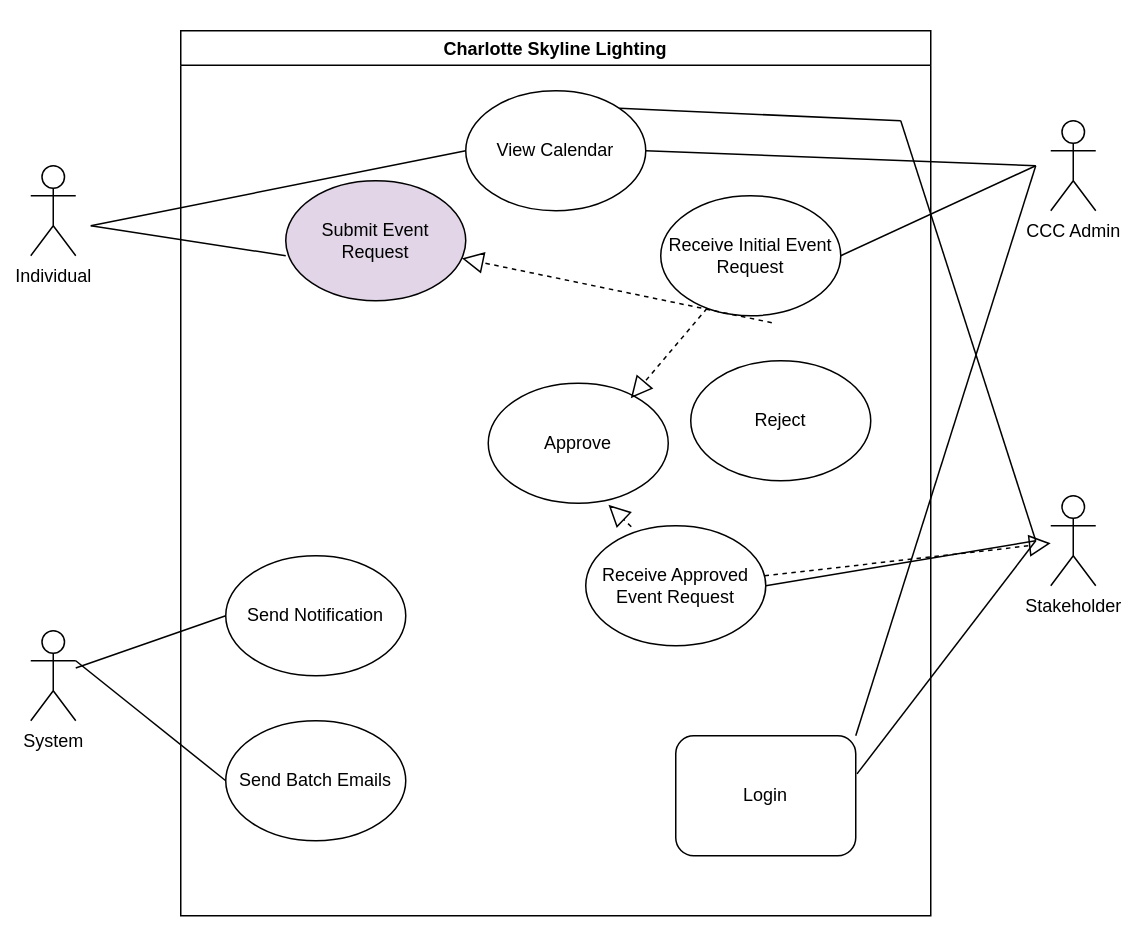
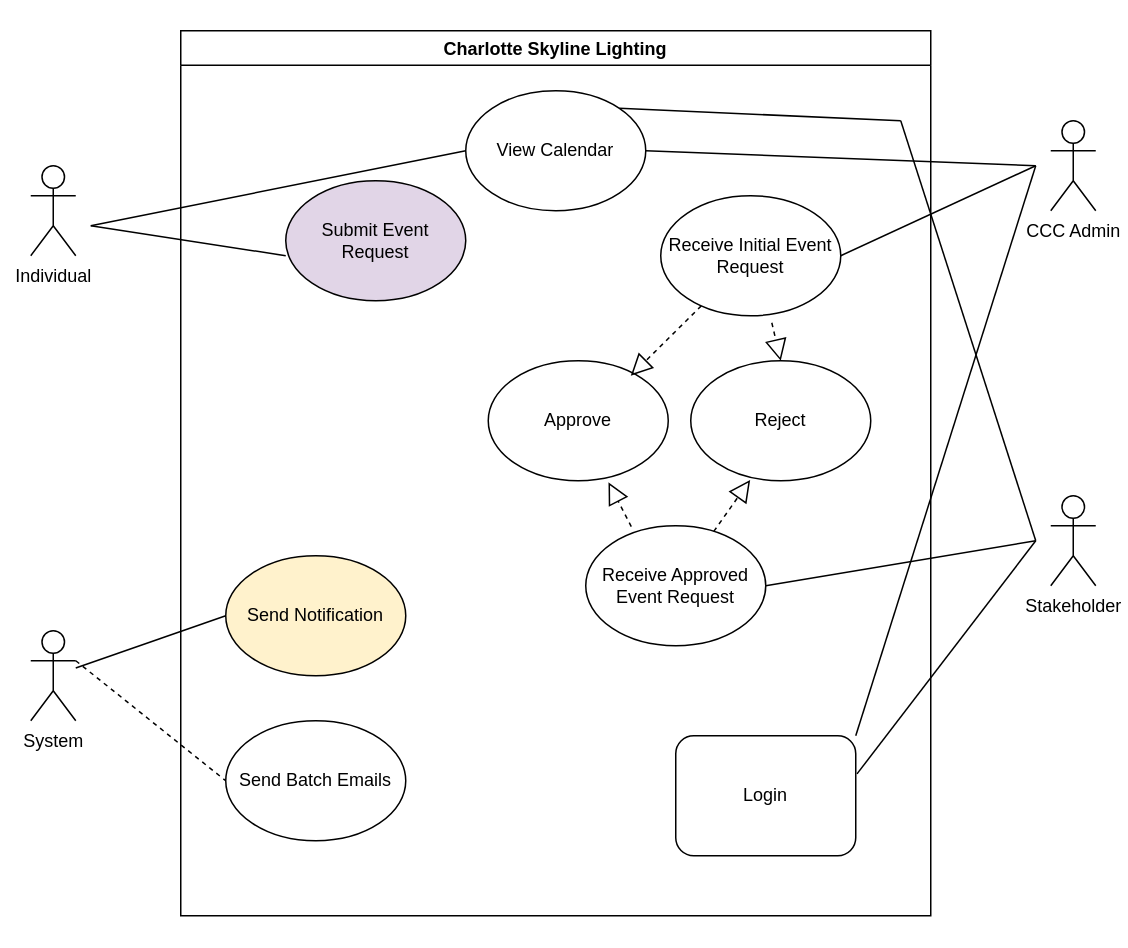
edge "Receive Initial Event Request" -> "Submit Event Request": now "Receive Initial Event Request" -> "Reject"
node "Approve": moved (578, 443) -> (578, 421)
edge "Receive Approved Event Request" -> "Stakeholder": now "Receive Approved Event Request" -> "Reject"
node "Send Notification": fillcolor #ffffff -> #fff2cc
edge "System" -- "Send Batch Emails": style solid -> dashed
